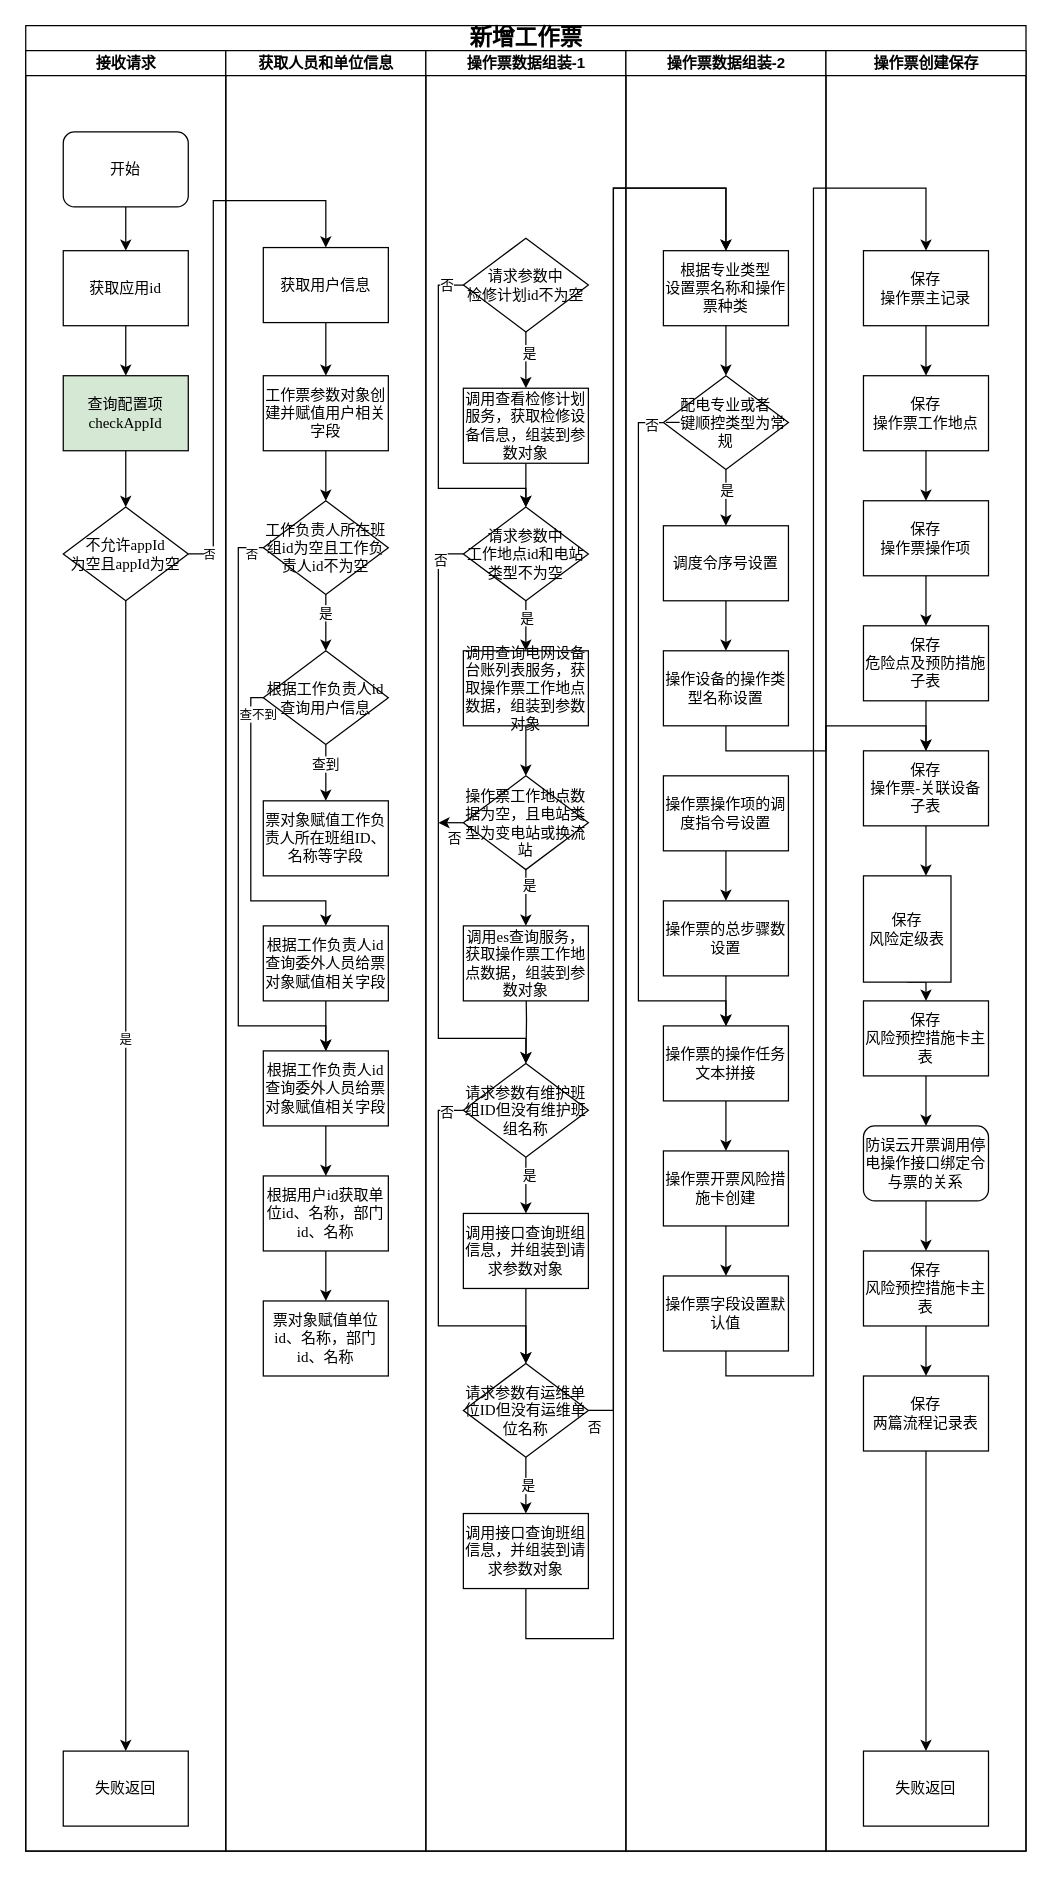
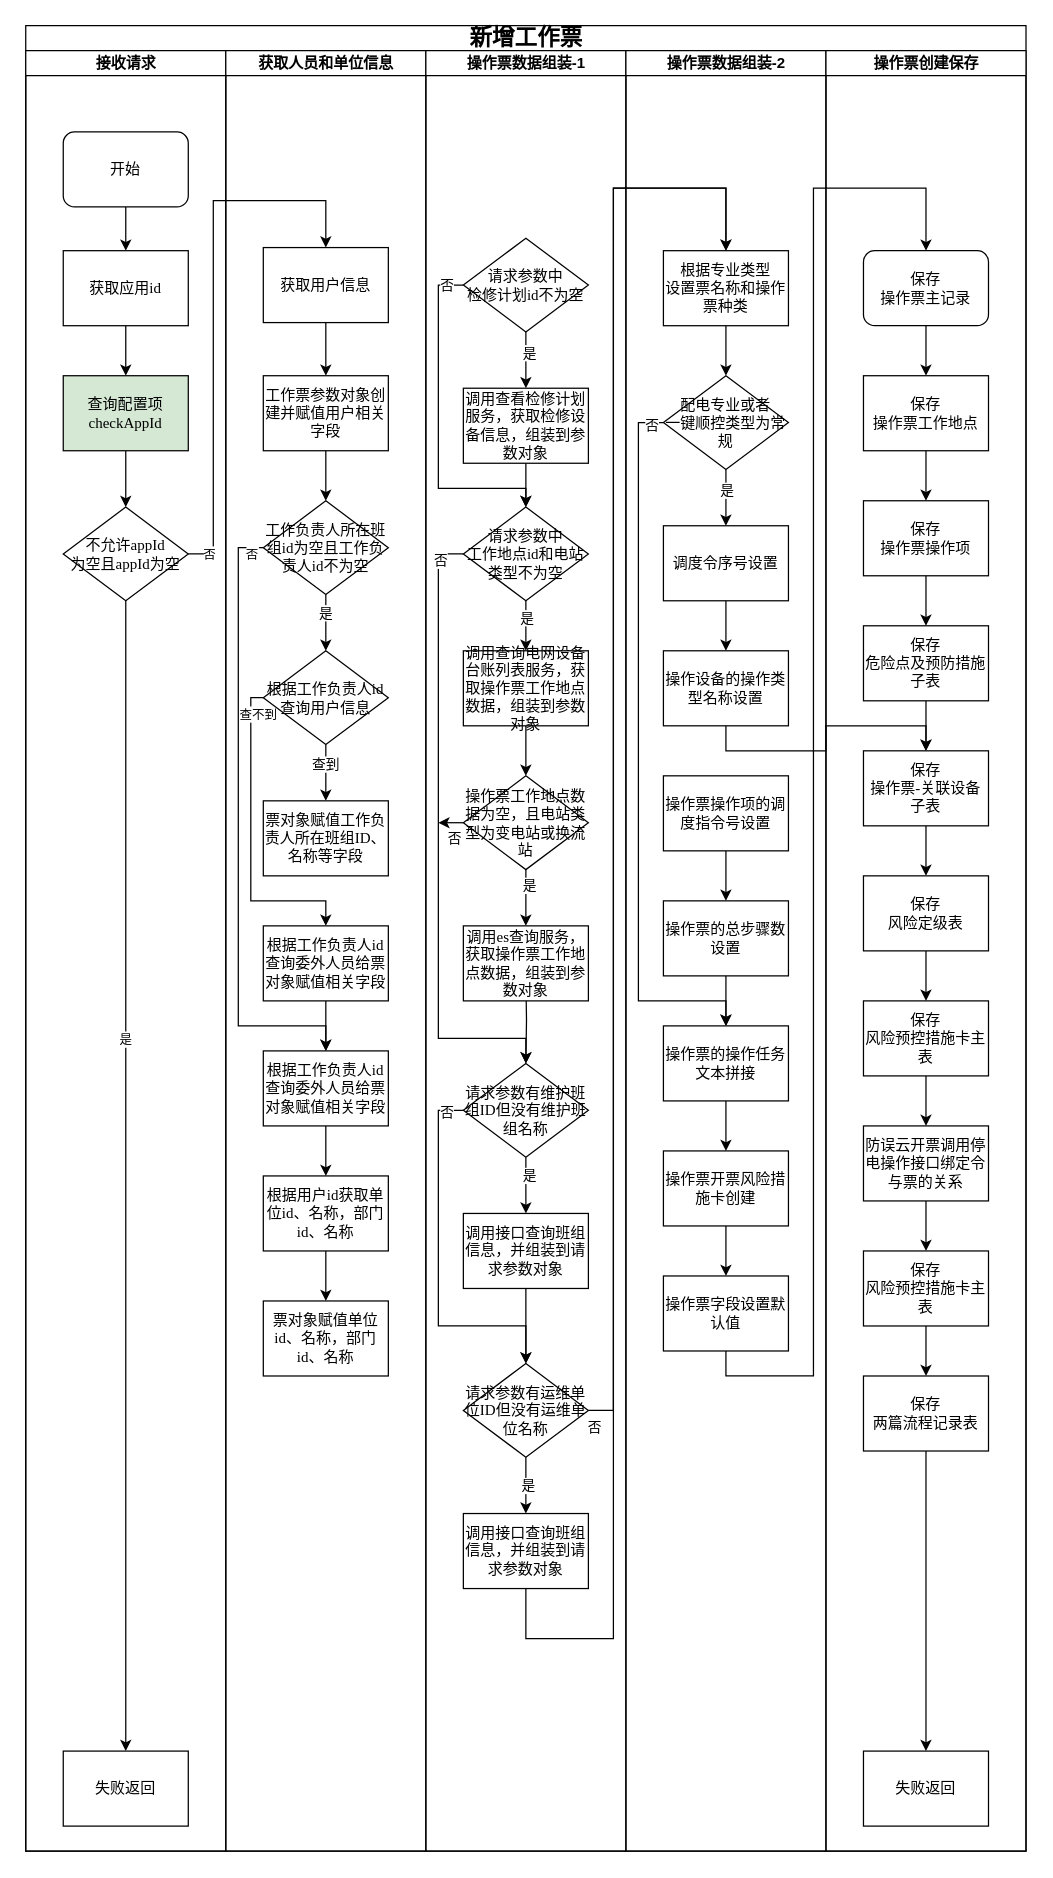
node "保存 操作票主记录": shape rectangle -> rounded rectangle
node "保存 风险定级表": size 88x106 -> 125x75
node "防误云开票调用停电操作接口绑定令与票的关系": shape rounded rectangle -> rectangle
